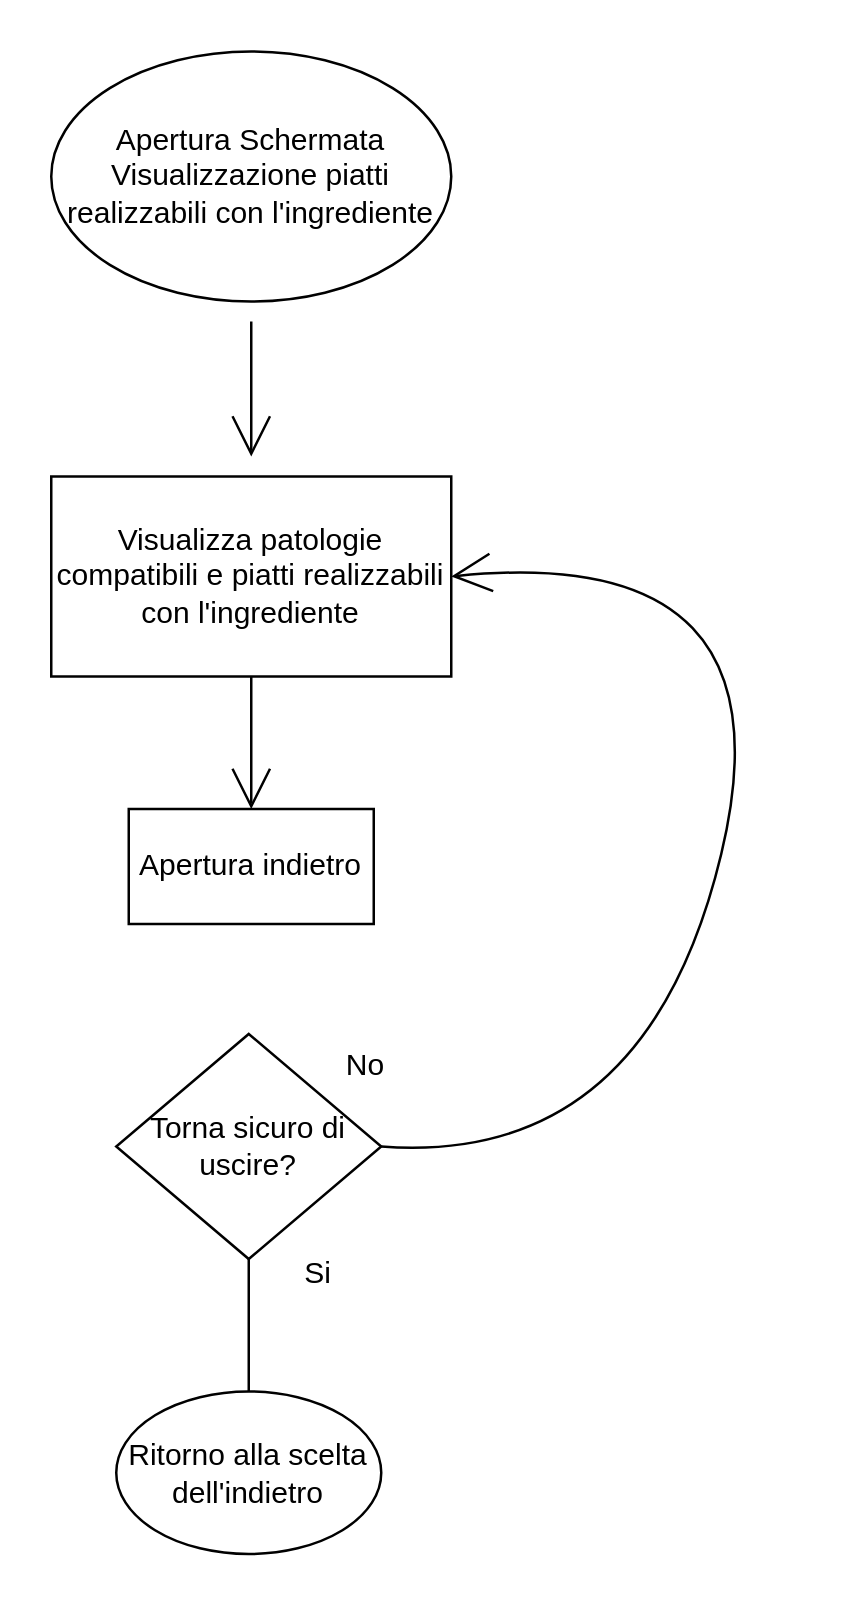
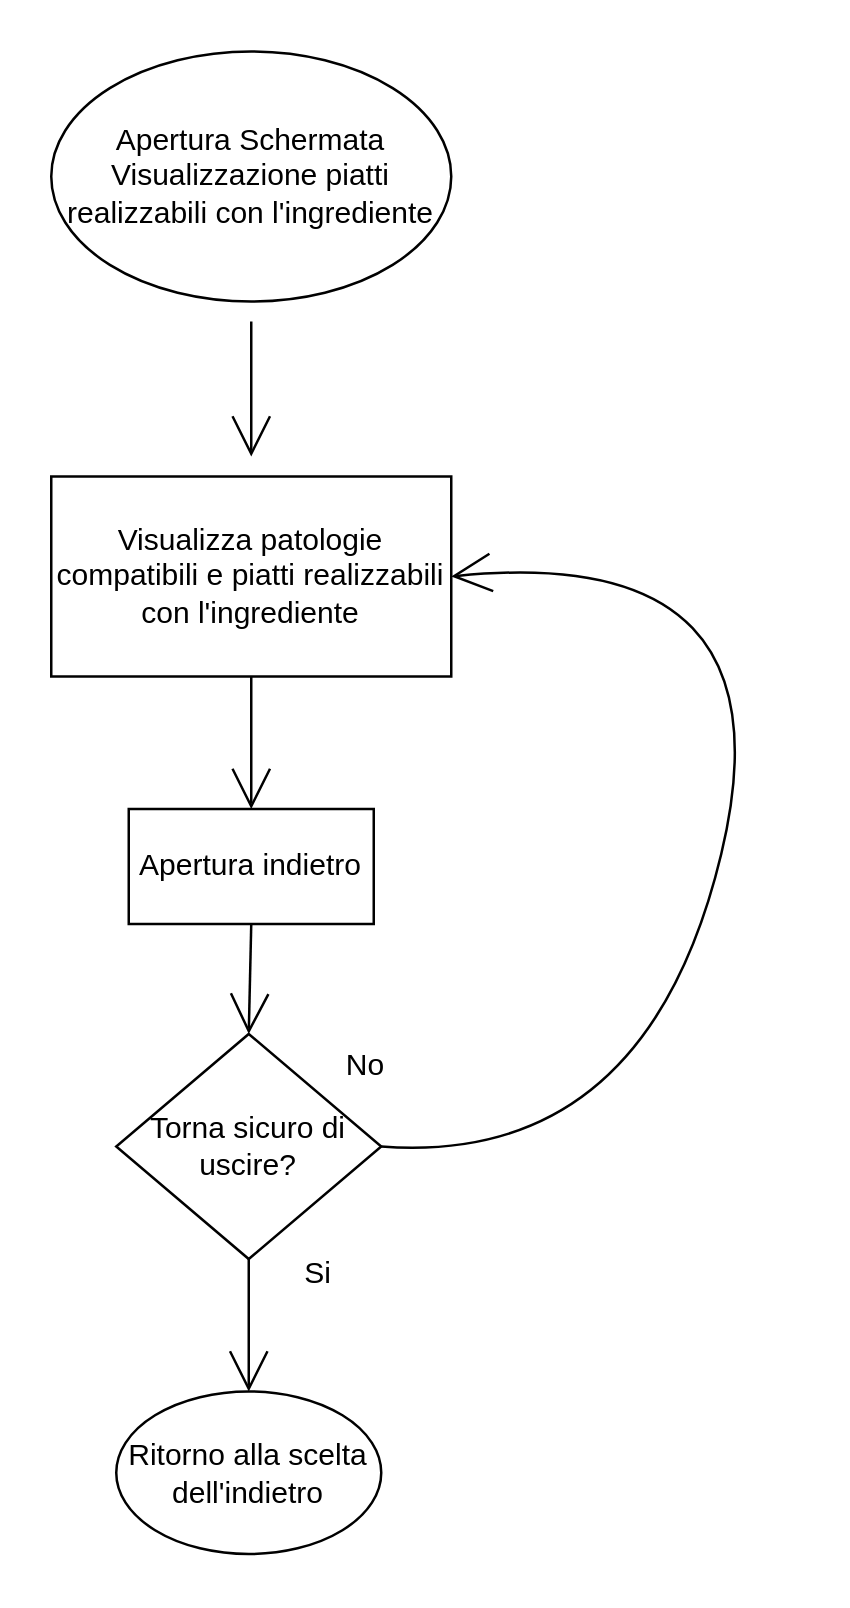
edge "Apertura indietro" -> "Torna sicuro di uscire?": added
edge "Torna sicuro di uscire?" -- "Ritorno alla scelta dell'indietro": arrowhead none -> open
